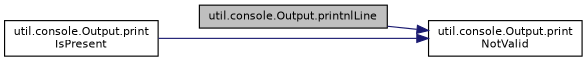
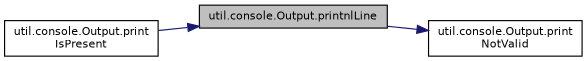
edge "util.console.Output.print IsPresent" -> "util.console.Output.print NotValid": now "util.console.Output.print IsPresent" -> "util.console.Output.printnlLine"
